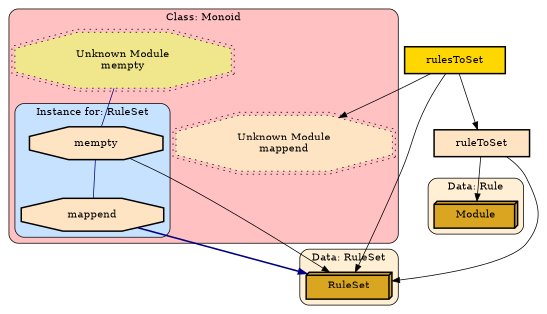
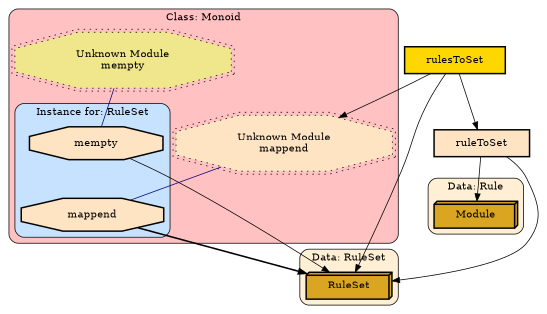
edge "mempty" -- "mappend": now "Unknown Module mappend" -- "mappend"
edge "mappend" -> "RuleSet": color navy -> black
